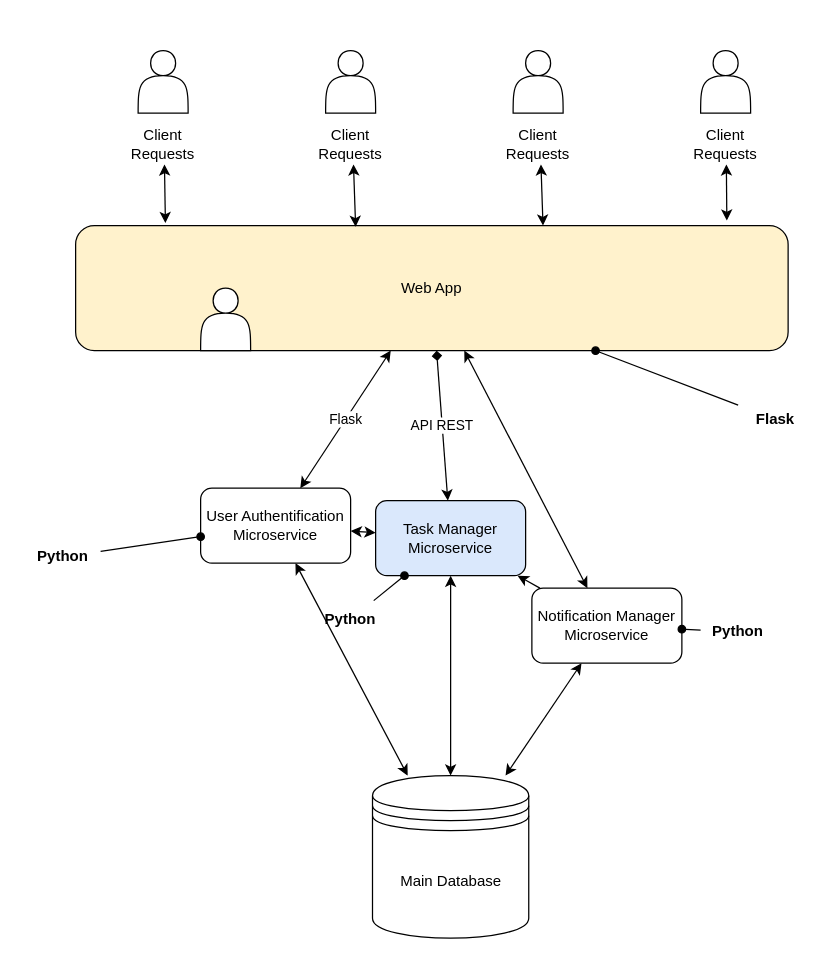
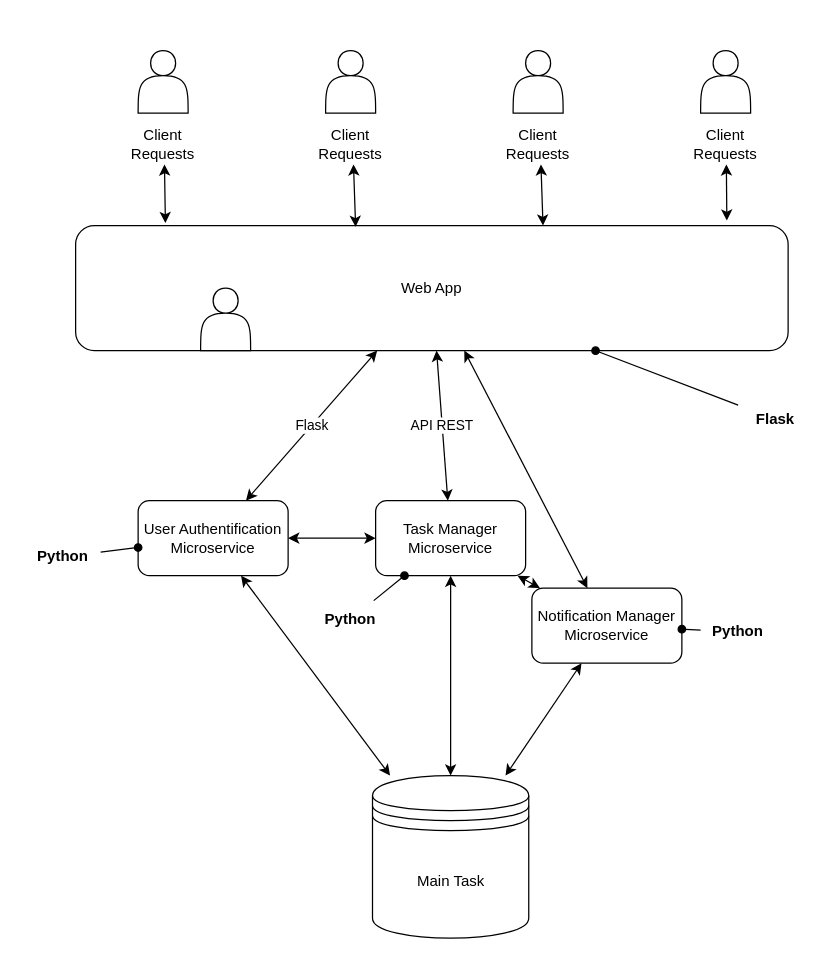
node "Web App": fillcolor #fff2cc -> #ffffff
edge "Web App" -- "Task Manager Microservice": arrowhead diamond -> classic
node "User Authentification Microservice": moved (276, 526) -> (213, 538)
node "Task Manager Microservice": fillcolor #dae8fc -> #ffffff
edge "Notification Manager Microservice" -> "Task Manager Microservice": arrowhead none -> classic
node "Main Database": label "Main Database" -> "Main Task"
